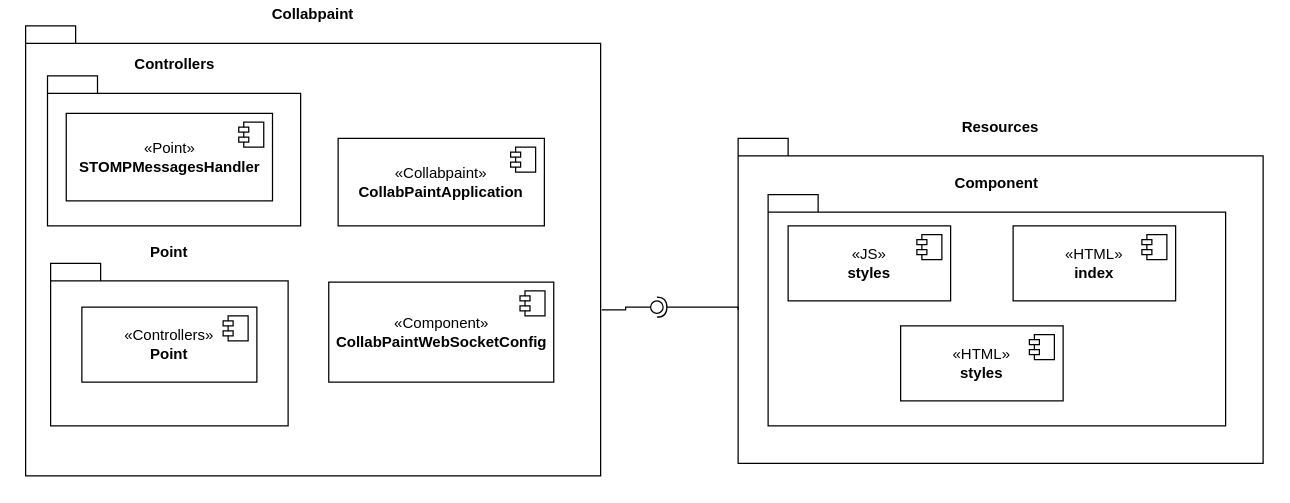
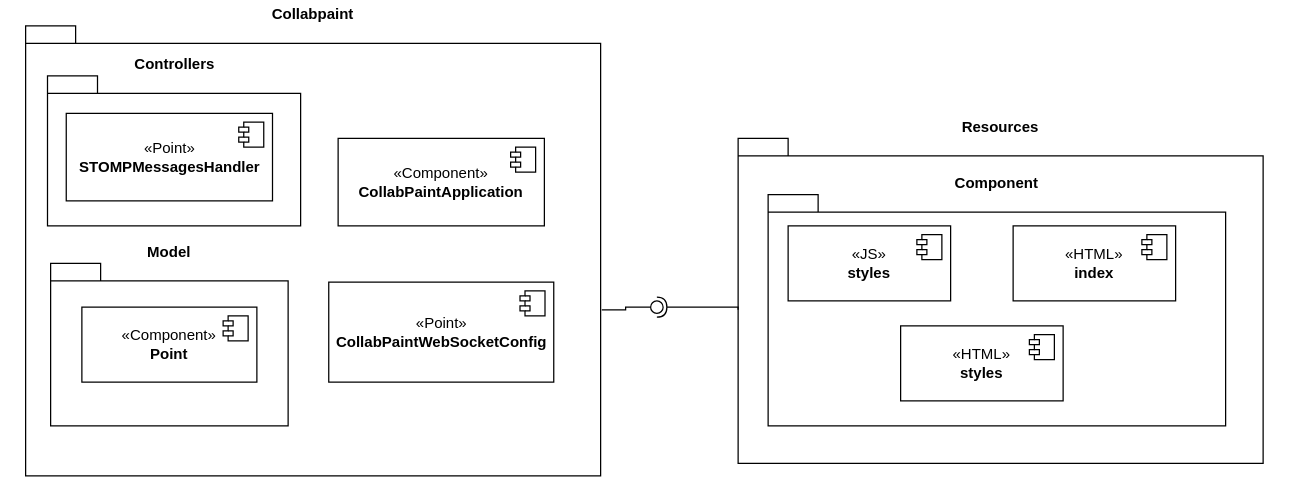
node "«Collabpaint» CollabPaintApplication": label "«Collabpaint» CollabPaintApplication" -> "«Component» CollabPaintApplication"
node "Point": label "Point" -> "Model"
node "«Component» CollabPaintWebSocketConfig": label "«Component» CollabPaintWebSocketConfig" -> "«Point» CollabPaintWebSocketConfig"
node "«Controllers» Point": label "«Controllers» Point" -> "«Component» Point"
